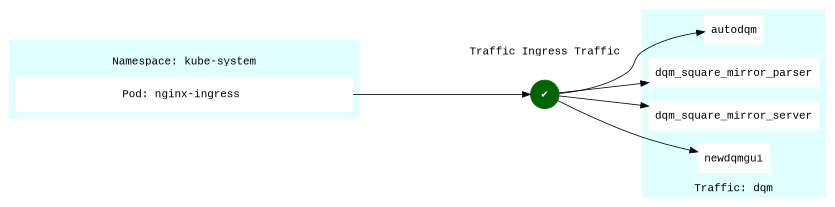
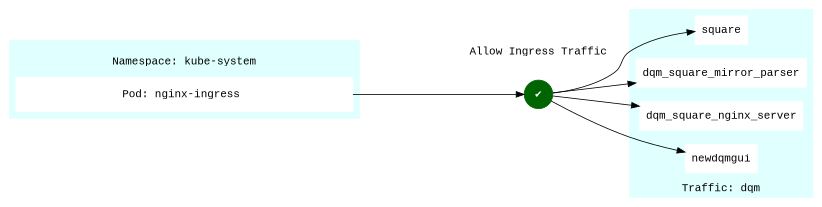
node "autodqm": label "autodqm" -> "square"
node "Traffic Ingress Traffic": label "Traffic Ingress Traffic" -> "Allow Ingress Traffic"
node "dqm_square_mirror_server": label "dqm_square_mirror_server" -> "dqm_square_nginx_server"
